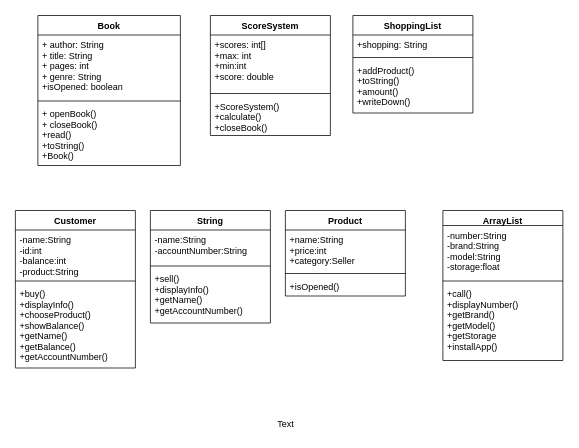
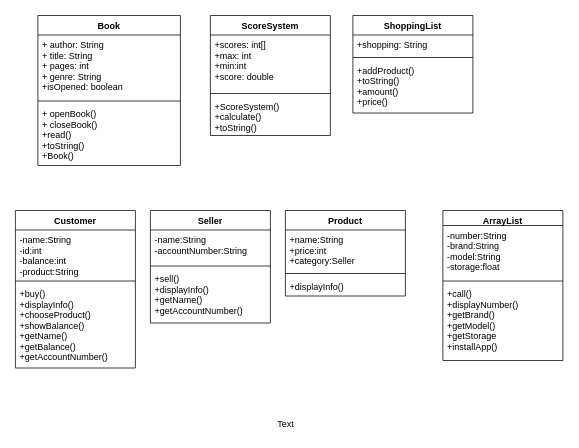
node "+addProduct() +toString() +amount() +writeDown()": label "+addProduct() +toString() +amount() +writeDown()" -> "+addProduct() +toString() +amount() +price()"
node "+ScoreSystem() +calculate() +closeBook()": label "+ScoreSystem() +calculate() +closeBook()" -> "+ScoreSystem() +calculate() +toString()"
node "String": label "String" -> "Seller"
node "+isOpened()": label "+isOpened()" -> "+displayInfo()"
